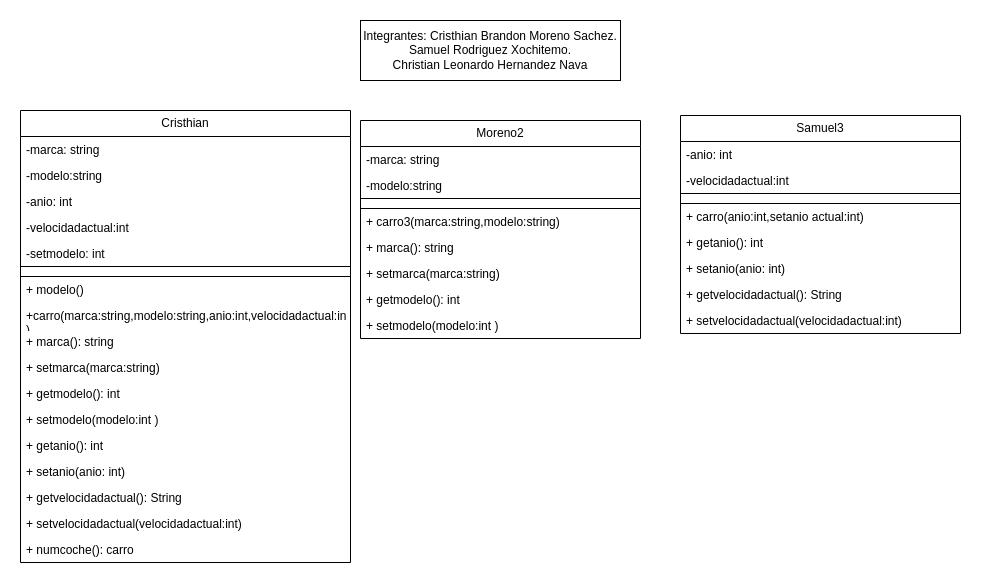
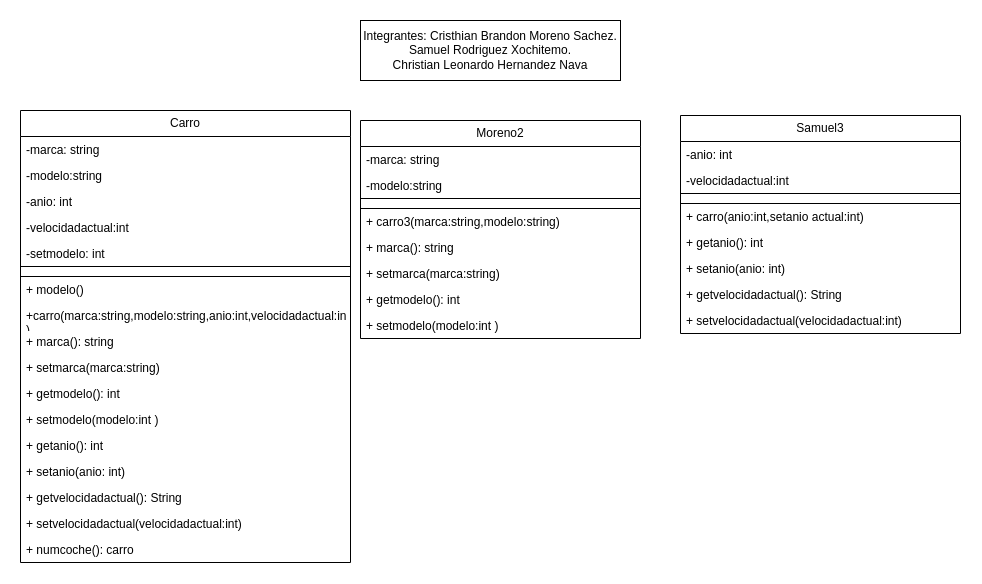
node "Cristhian": label "Cristhian" -> "Carro"
